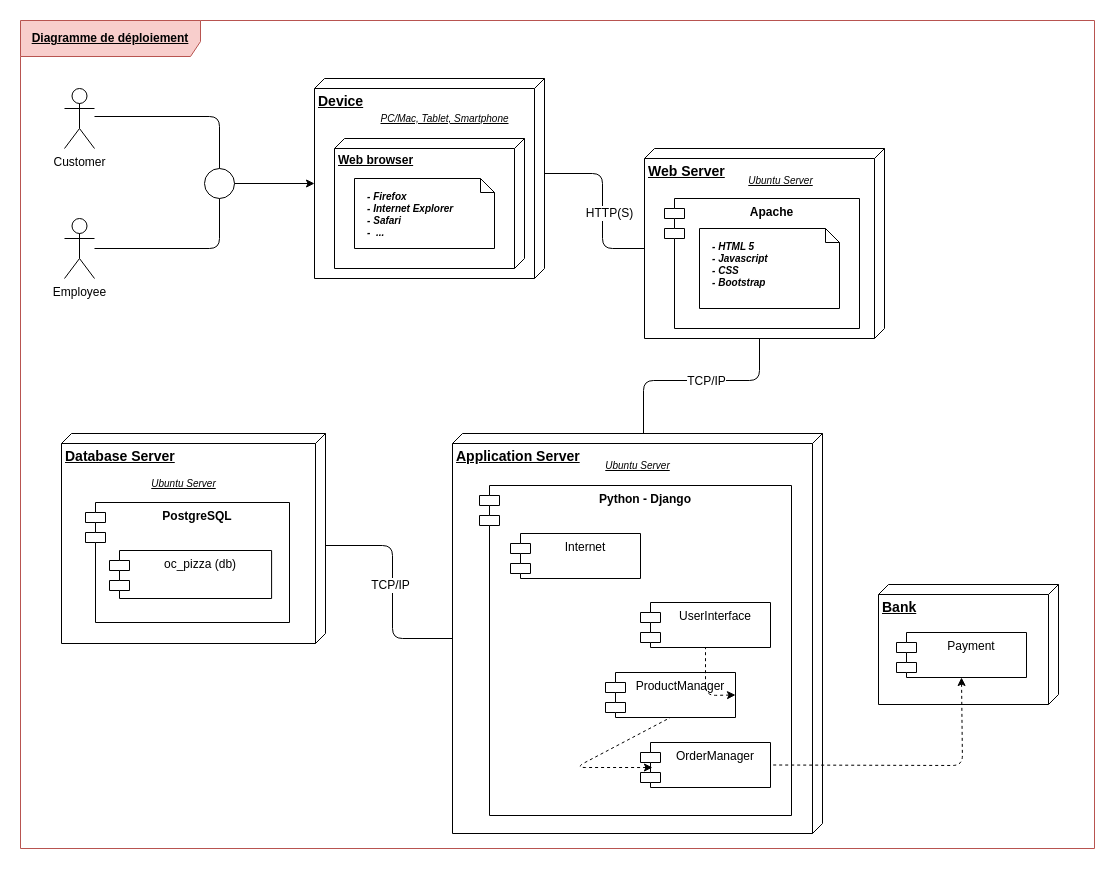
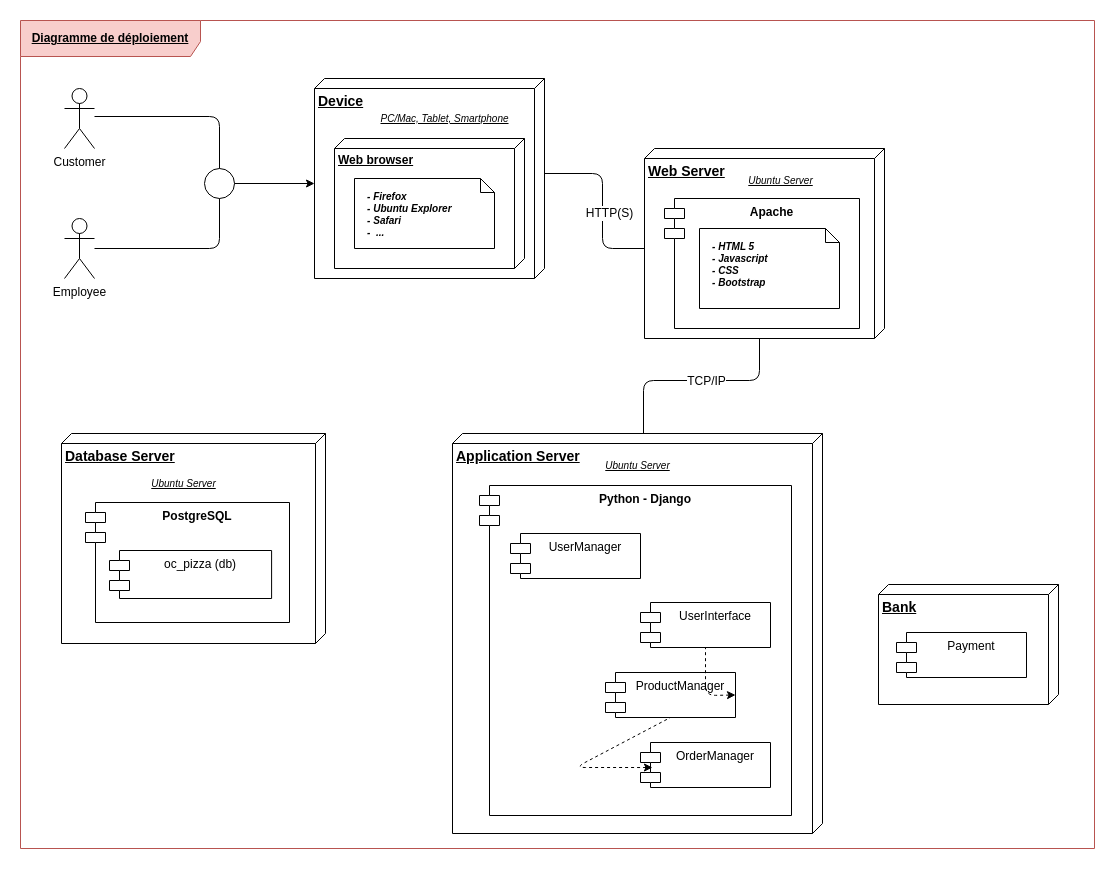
node "- Firefox - Internet Explorer - Safari - ...": label "- Firefox - Internet Explorer - Safari - ..." -> "- Firefox - Ubuntu Explorer - Safari - ..."
node "Internet": label "Internet" -> "UserManager"
edge "Database Server" -- "Application Server": removed, label "TCP/IP"
edge "OrderManager" -> "Payment": removed
